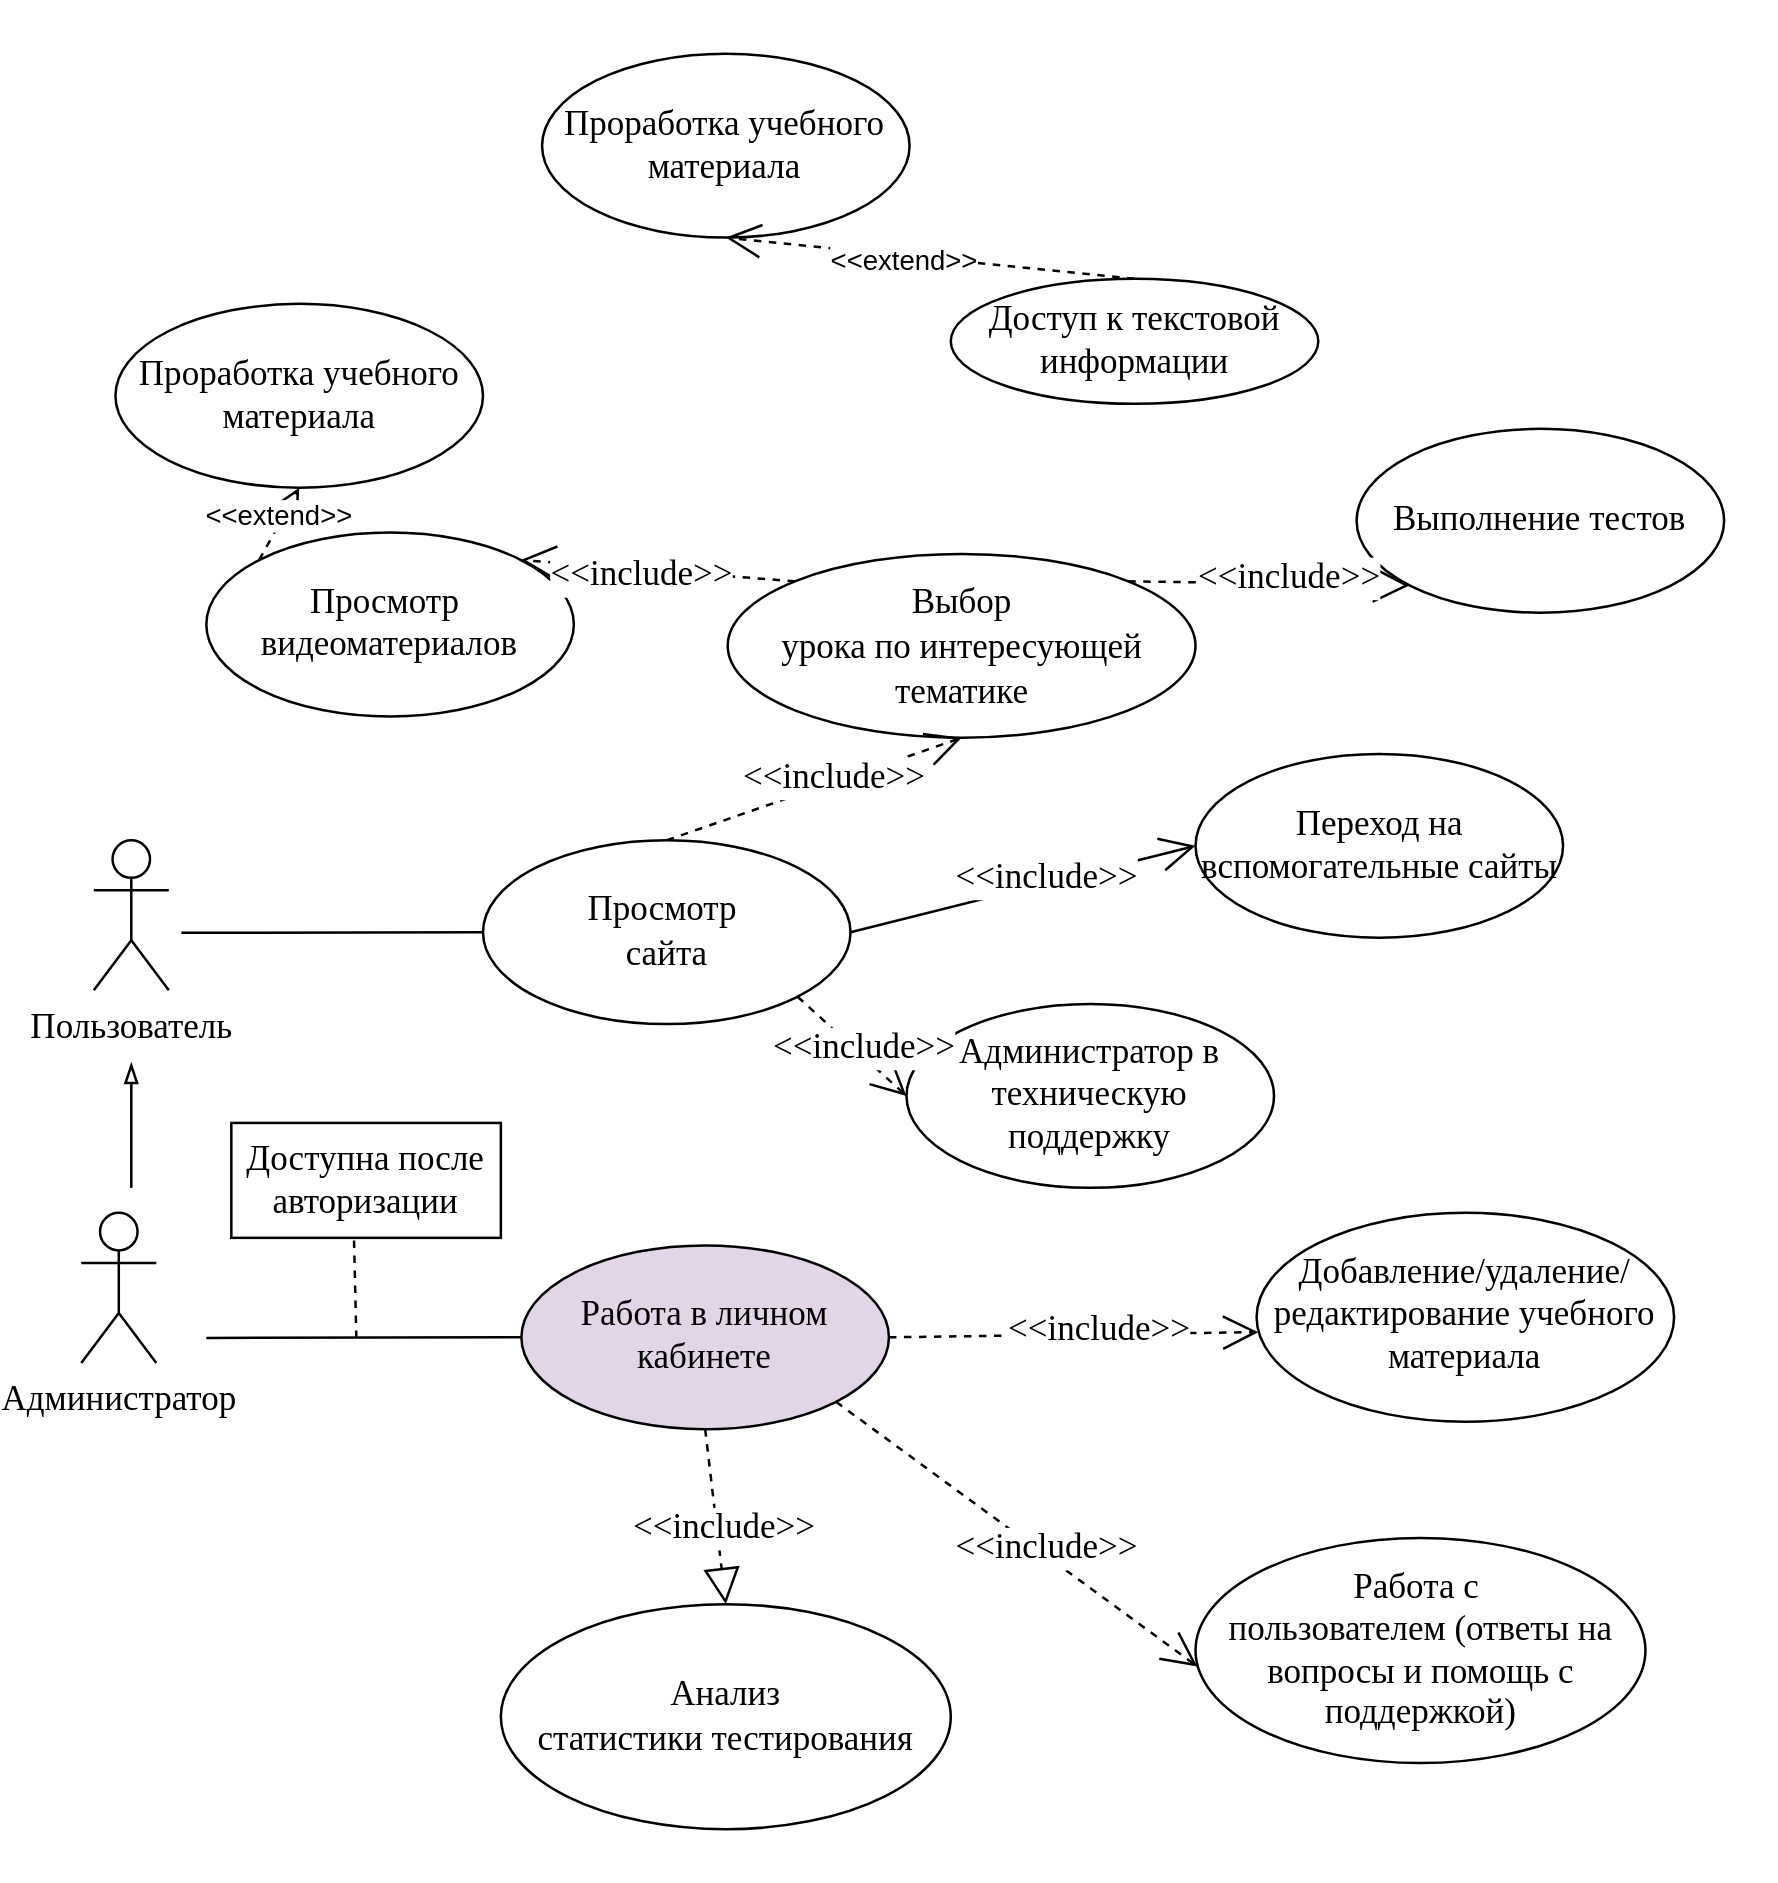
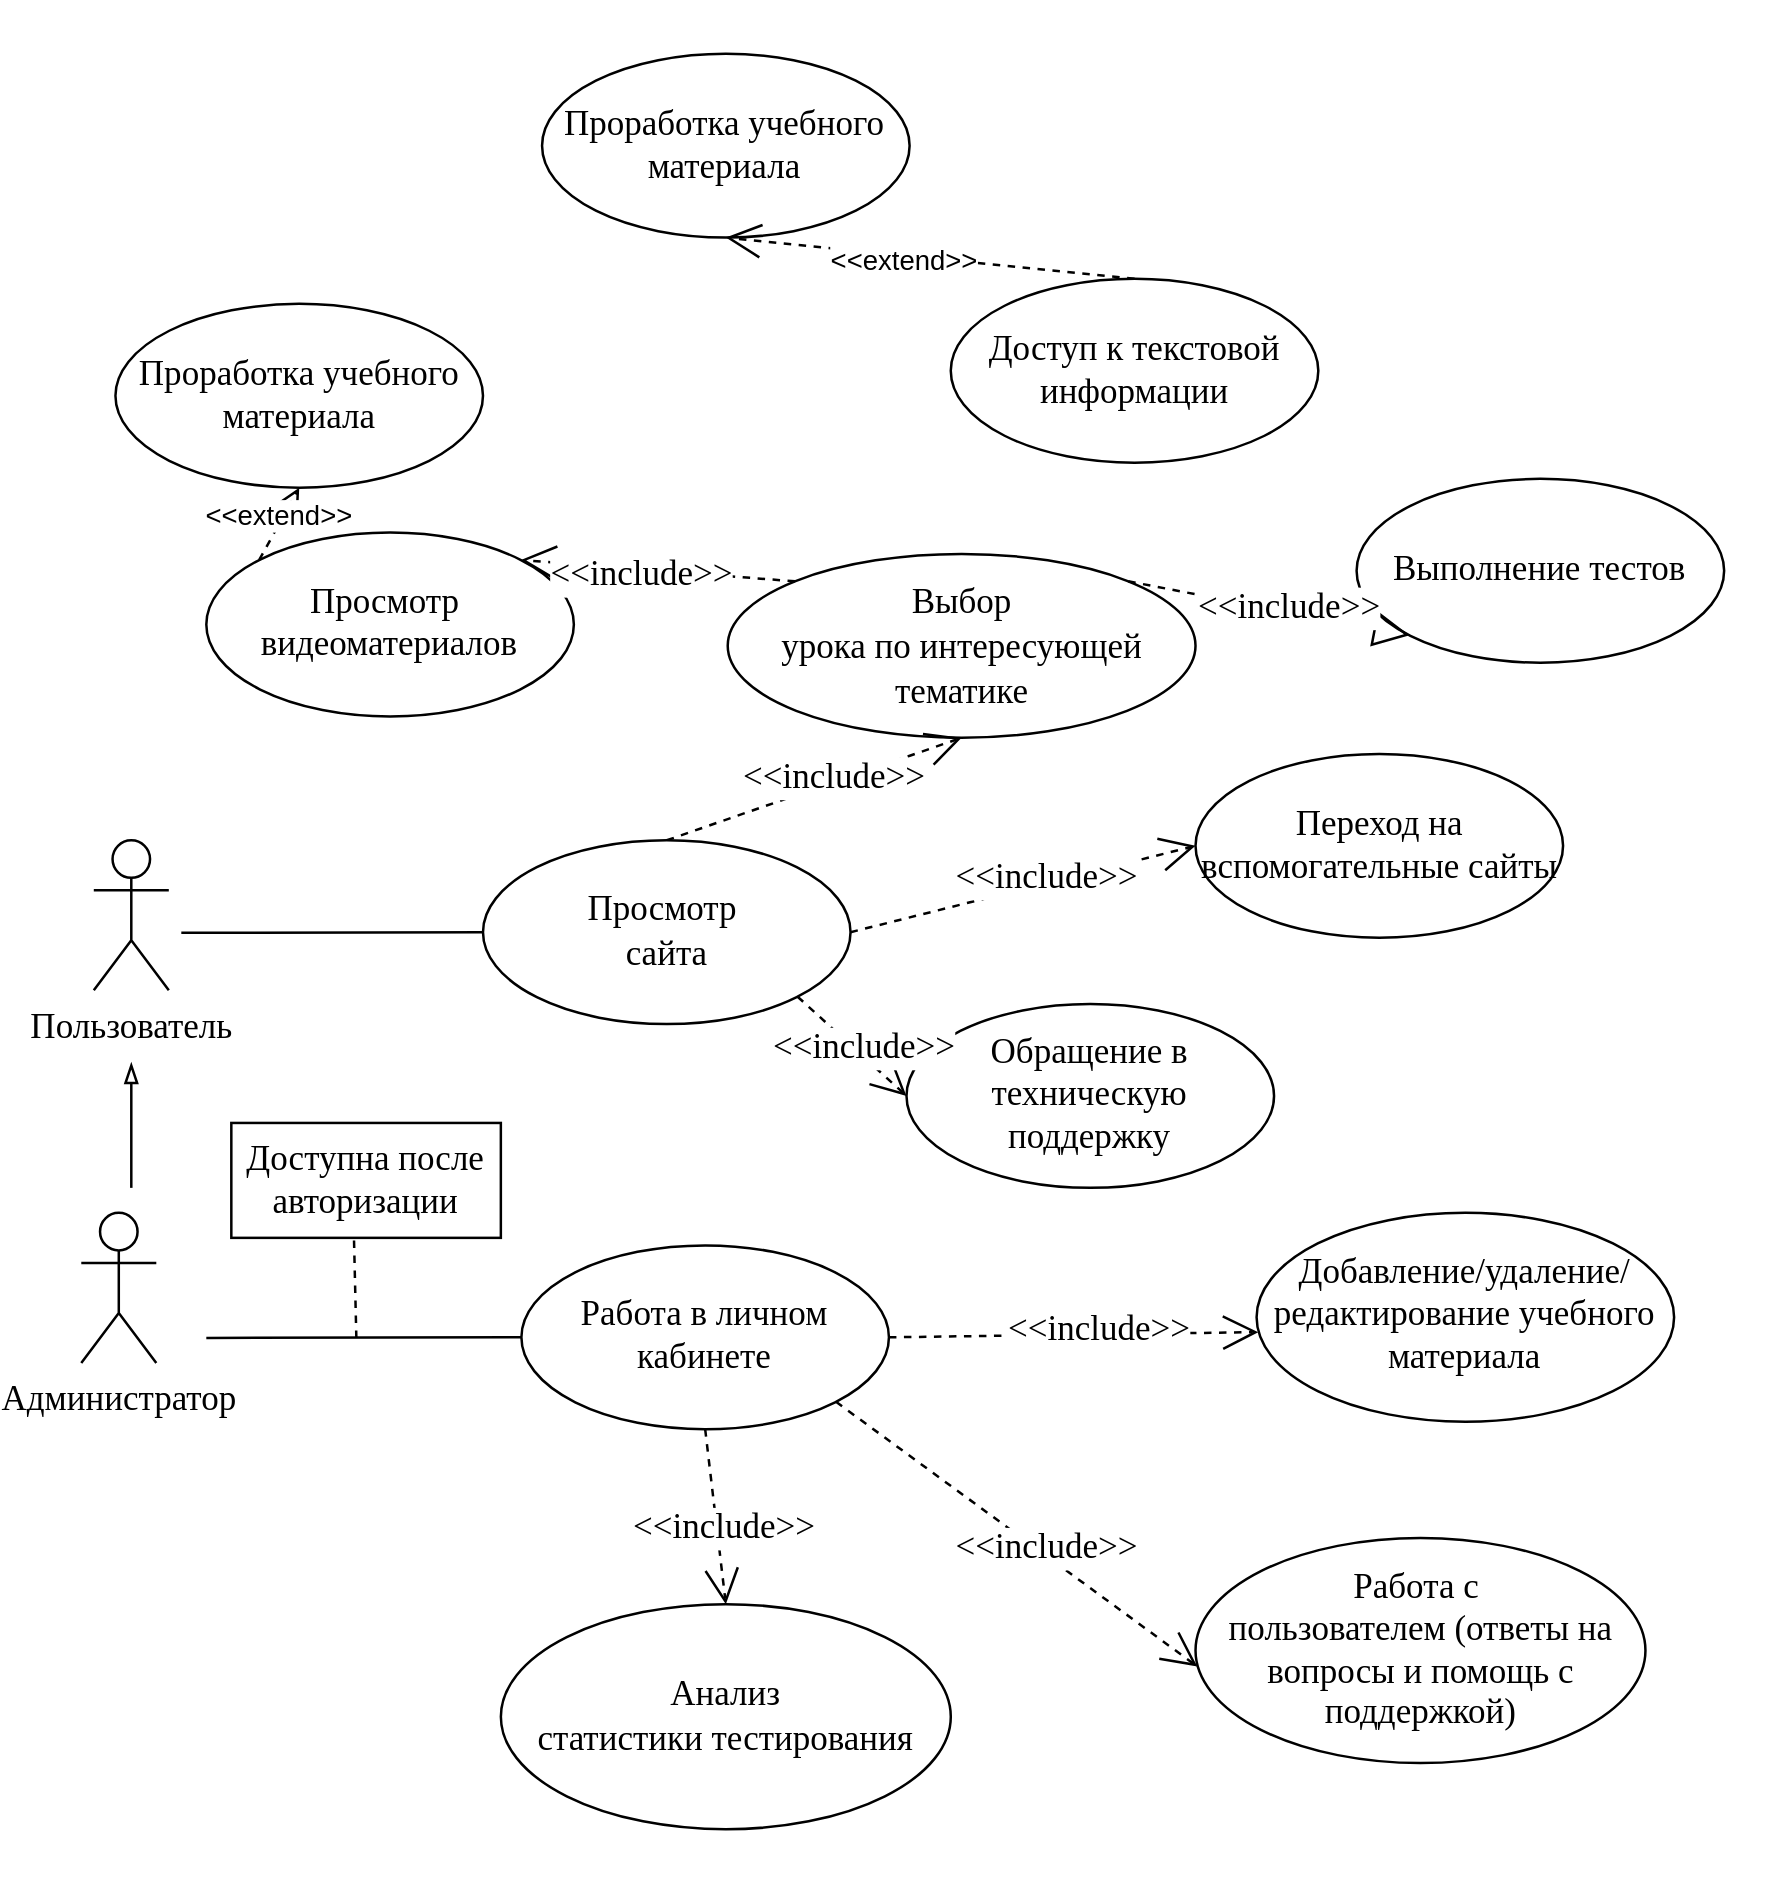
node "Доступ к текстовой информации": size 367x125 -> 367x184
node "Выполнение тестов": moved (1540, 521) -> (1540, 571)
edge "Просмотр сайта" -> "Переход на вспомогательные сайты": style solid -> dashed
node "Администратор в техническую поддержку": label "Администратор в техническую поддержку" -> "Обращение в техническую поддержку"
node "Работа в личном кабинете": fillcolor #e1d5e7 -> #ffffff
edge "Работа в личном кабинете" -> "Анализ статистики тестирования": arrowhead block -> open
